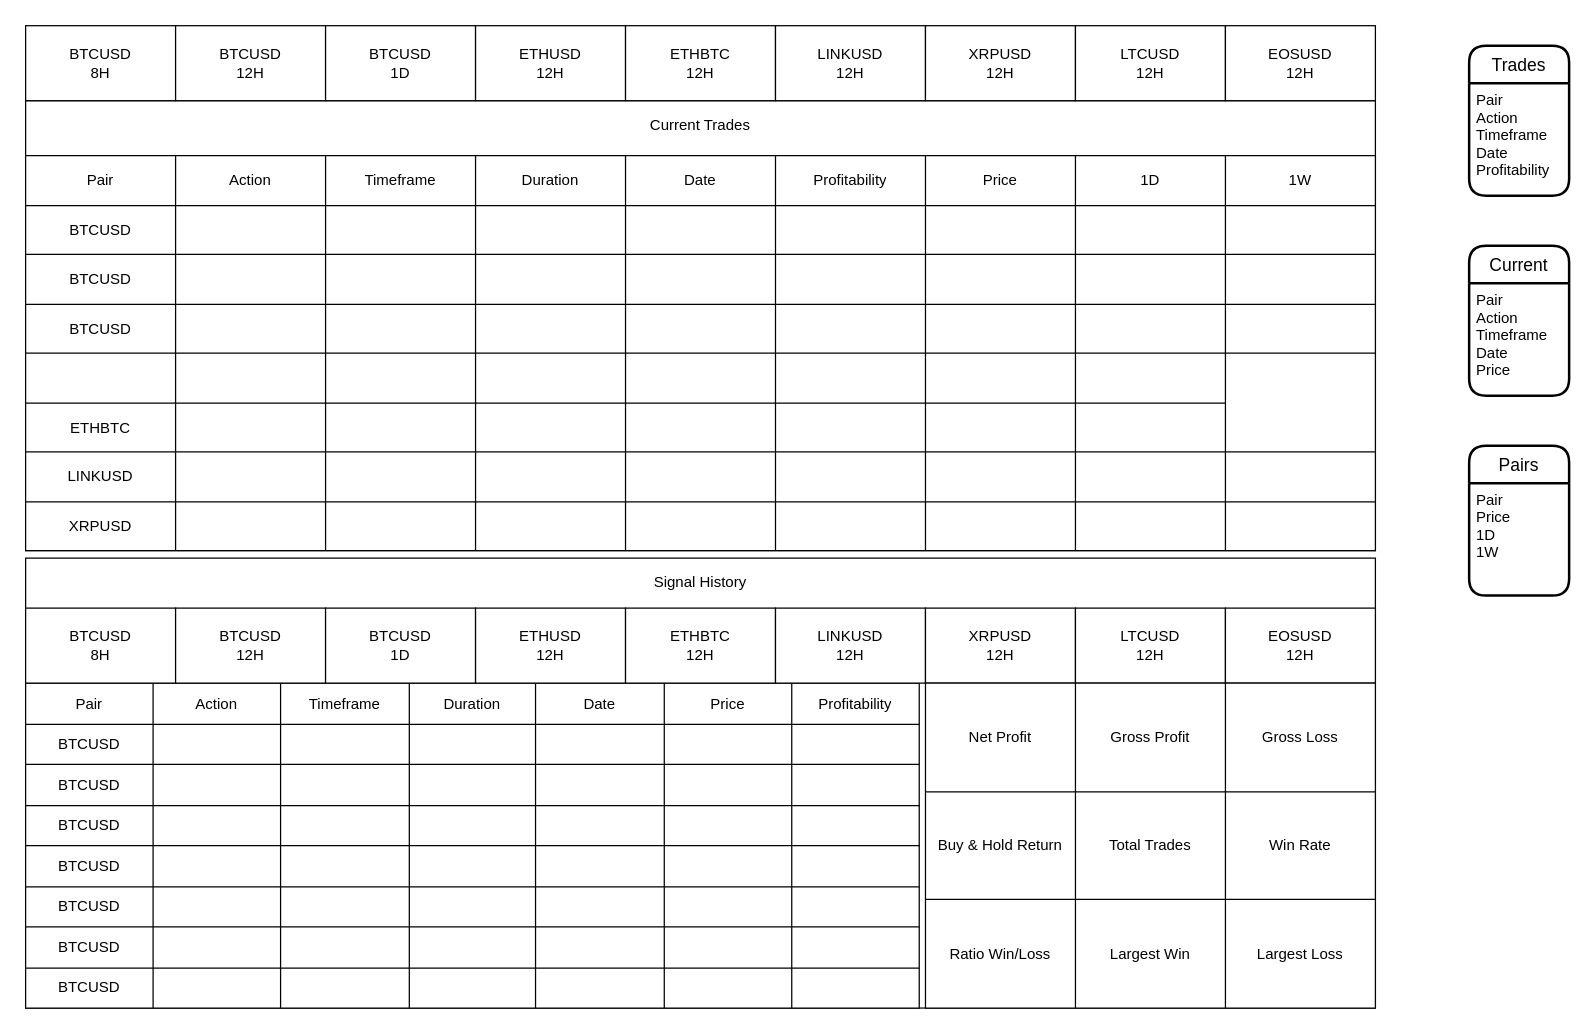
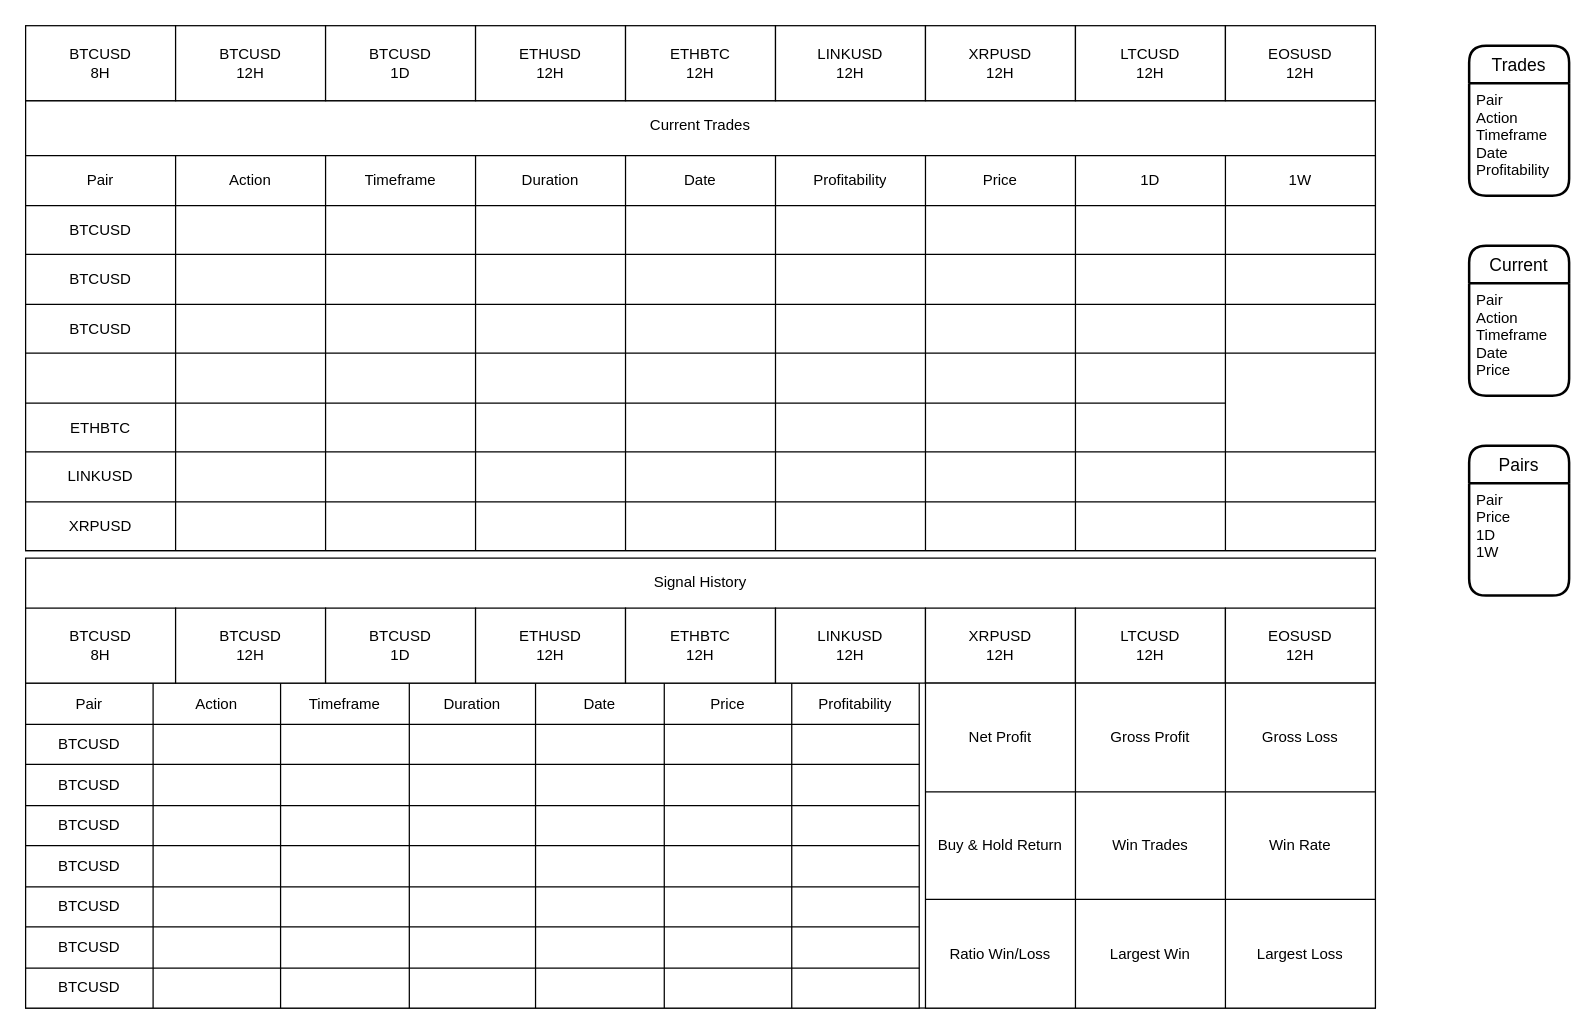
node "Total Trades": label "Total Trades" -> "Win Trades"
